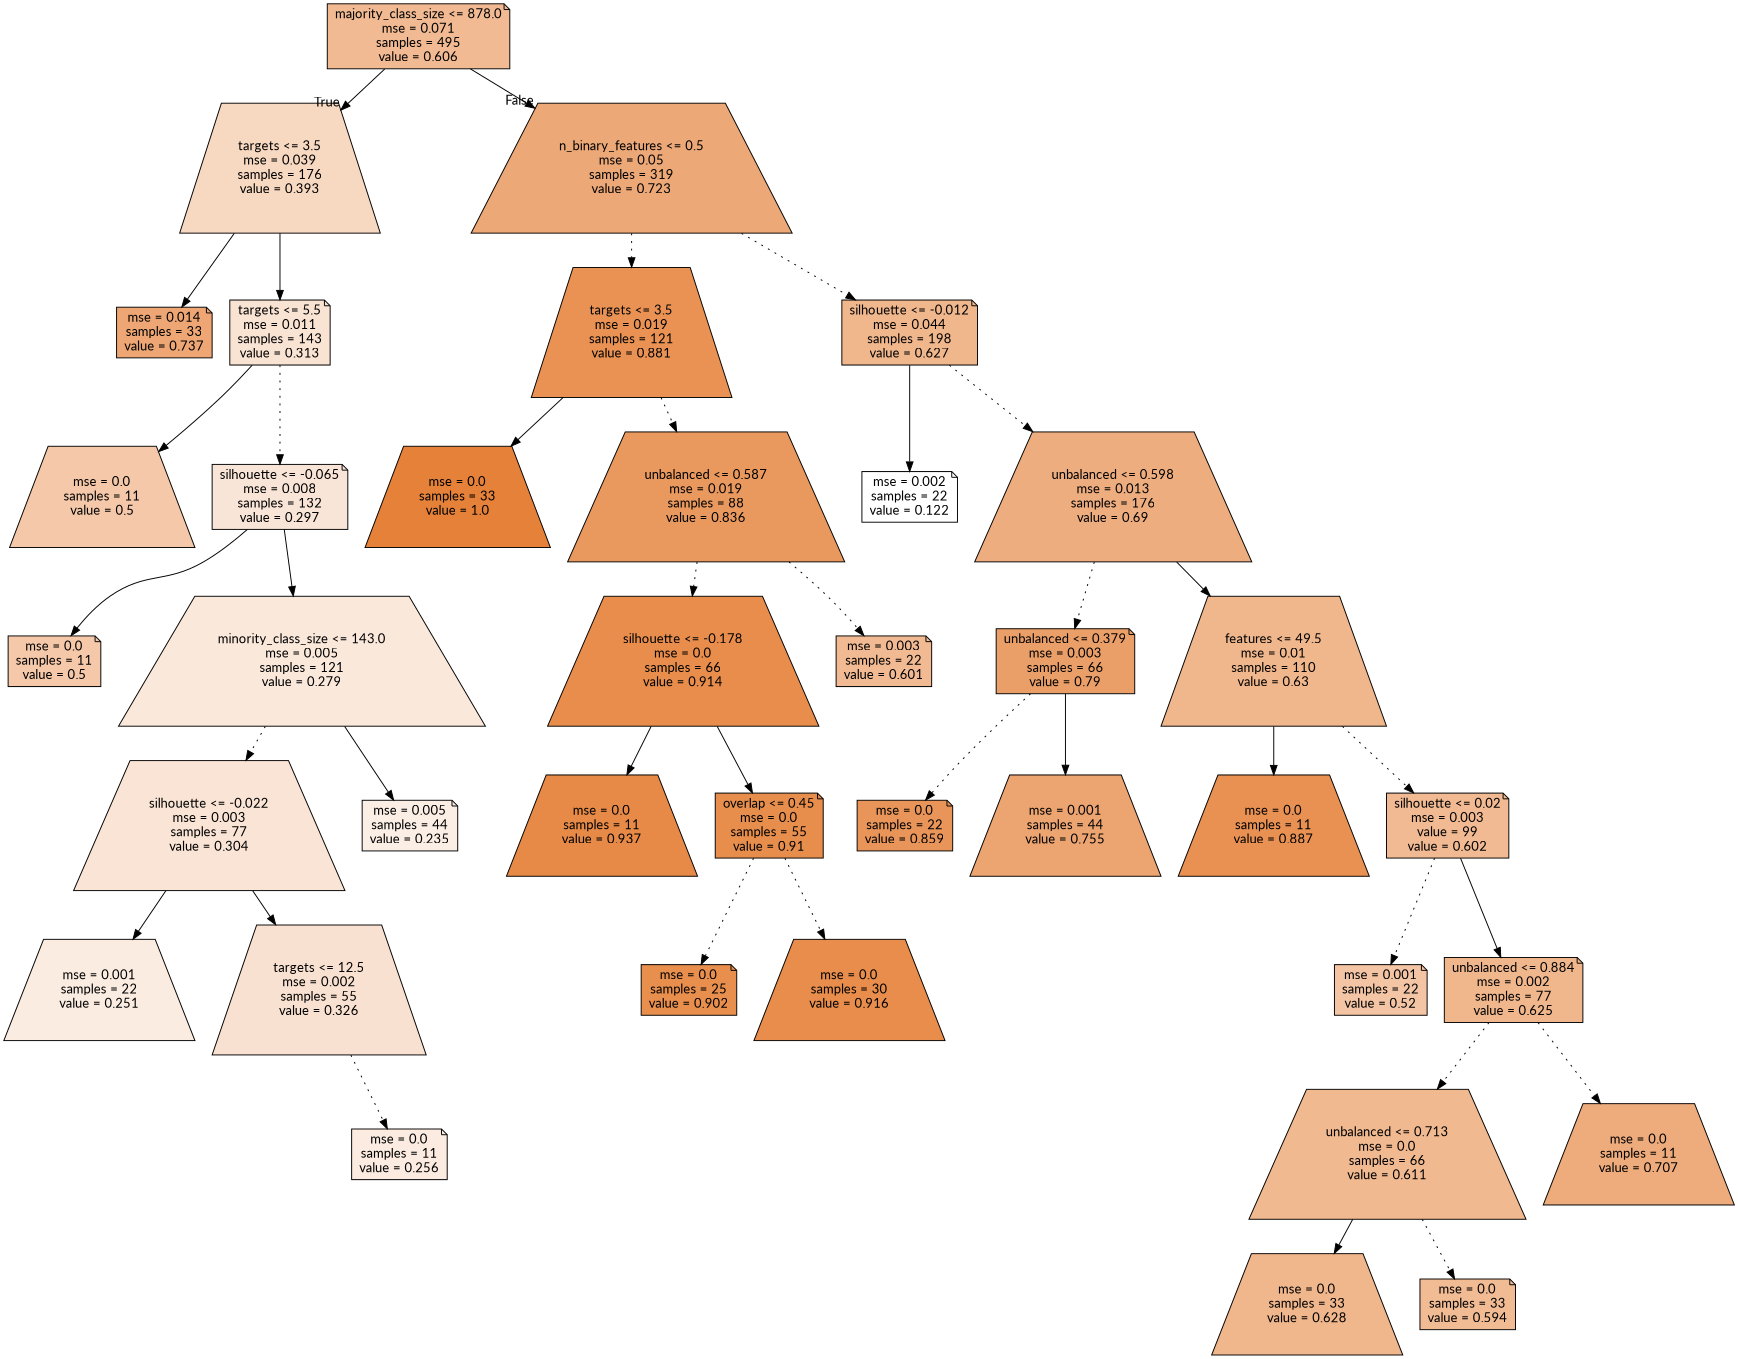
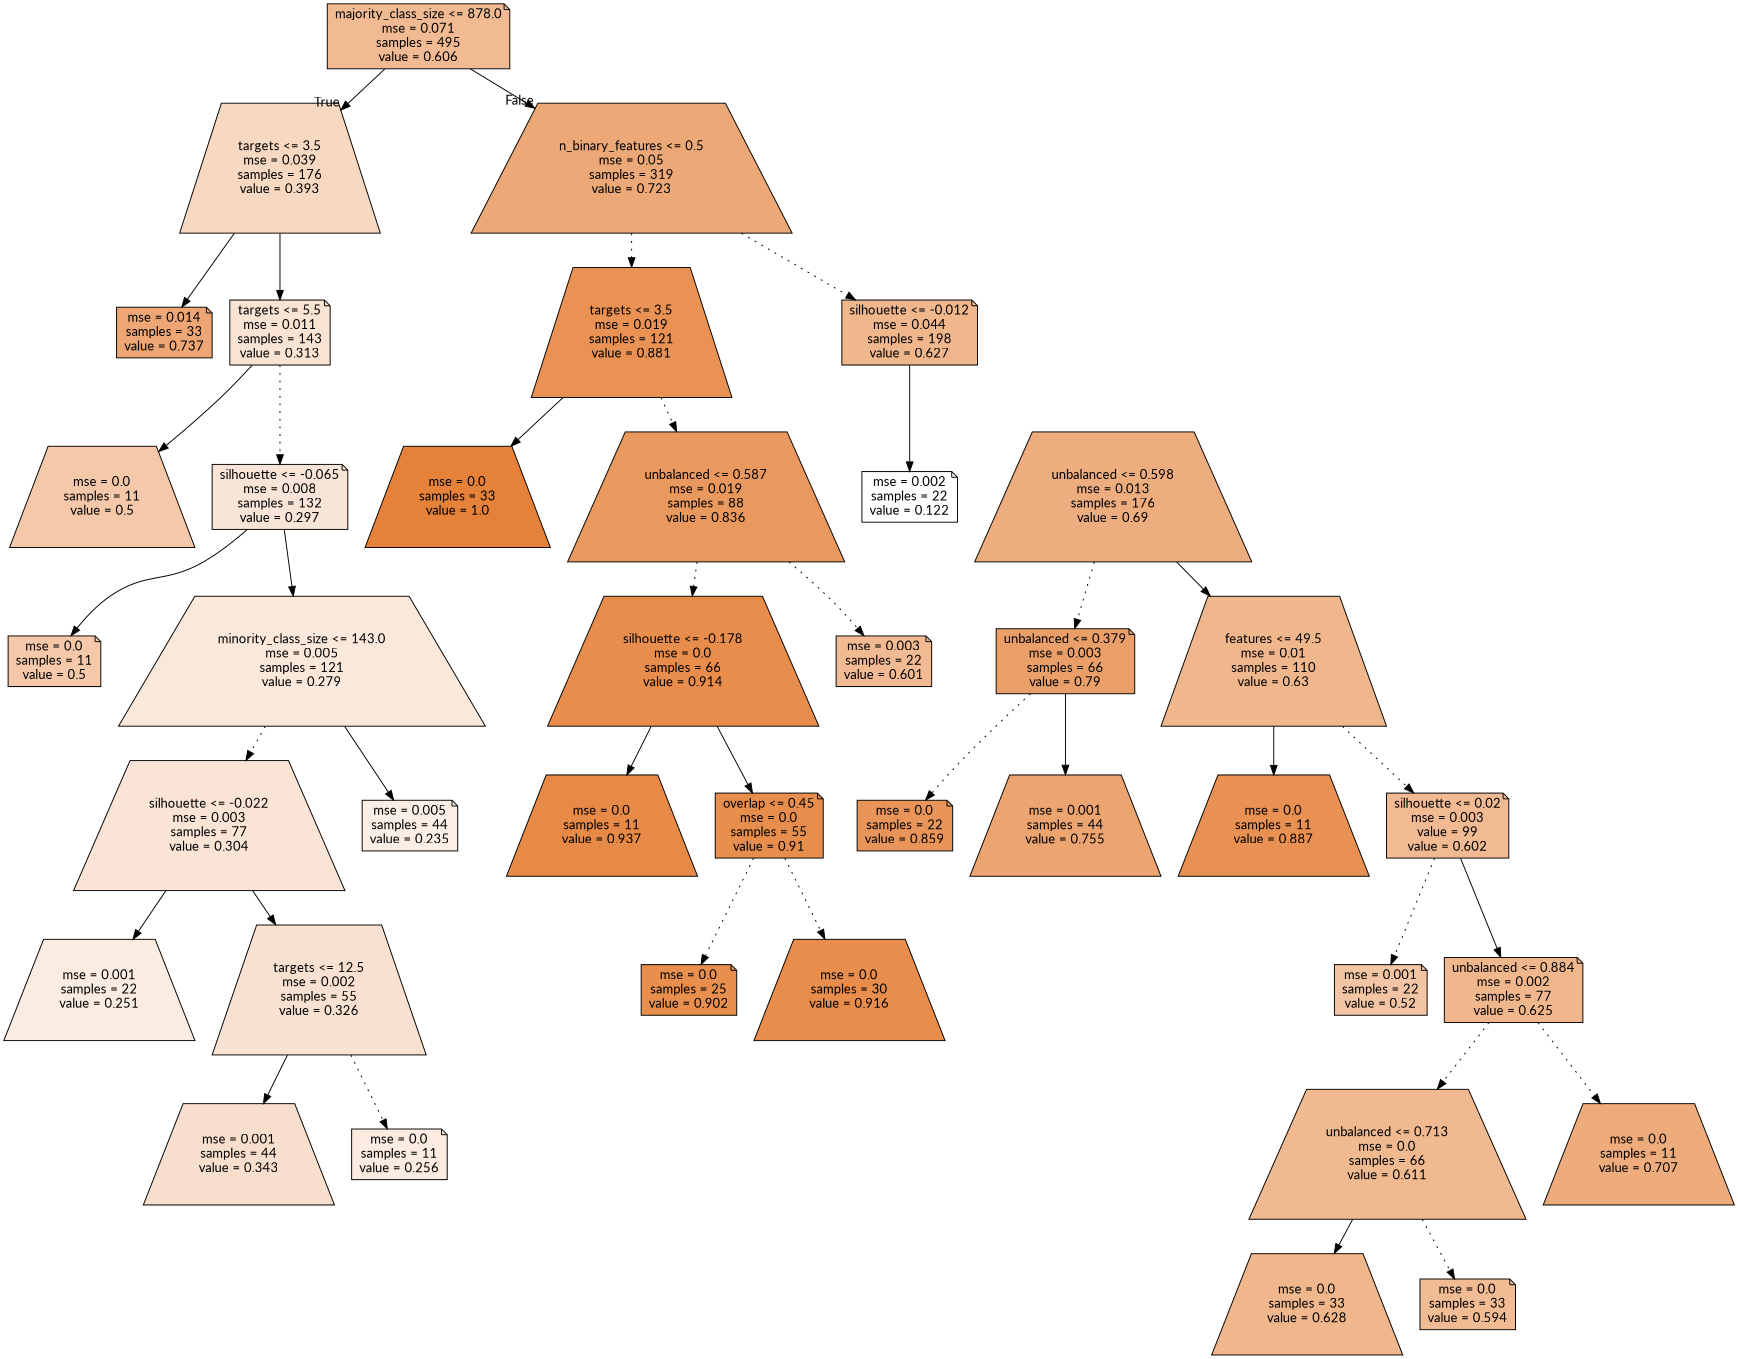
edge "silhouette <= -0.012 mse = 0.044 samples = 198 value = 0.627" -> "unbalanced <= 0.598 mse = 0.013 samples = 176 value = 0.69": removed
node "mse = 0.001 samples = 44 value = 0.343": added
